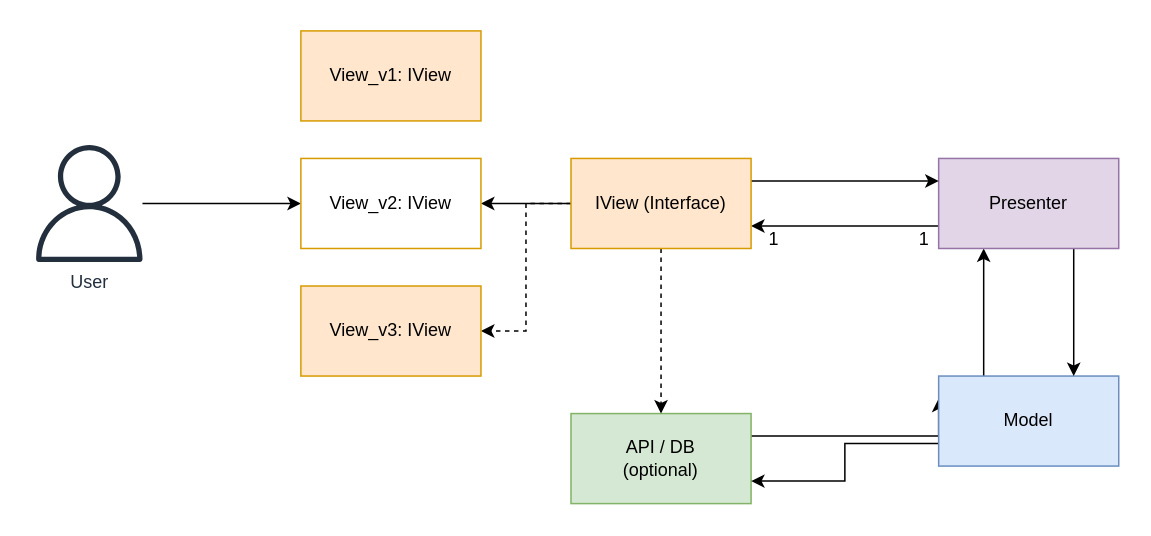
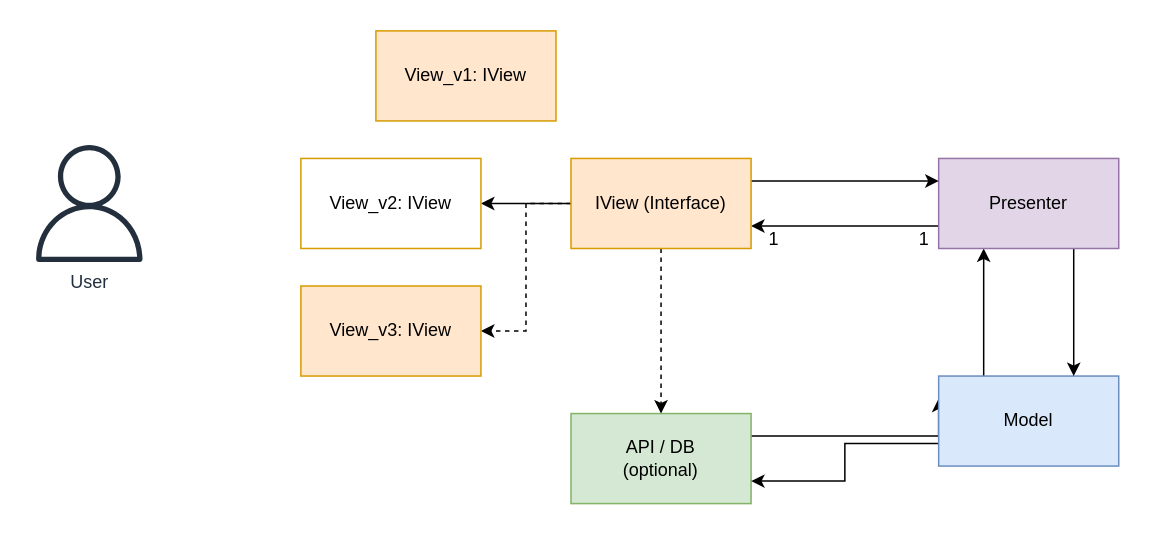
node "View_v1: IView": moved (391, 76) -> (466, 76)
edge "User" -> "View_v2: IView": removed
